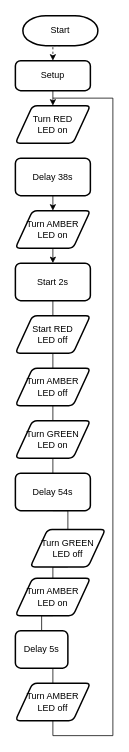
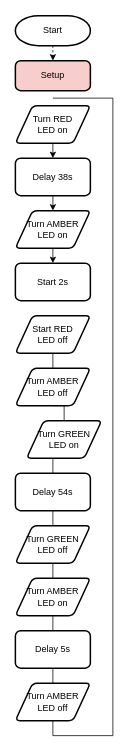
node "Start": moved (60, 30) -> (53, 30)
node "Setup": fillcolor #ffffff -> #f8cecc
edge "Setup" -> "Turn RED LED on": removed
edge "Turn RED LED on" -> "Delay 38s": added
edge "Start 2s" -- "Start RED LED off": removed
node "Turn GREEN LED on": moved (53, 439) -> (64, 439)
node "Turn GREEN LED off": moved (68, 548) -> (53, 544)
node "Delay 5s": size 53x38 -> 75x38
